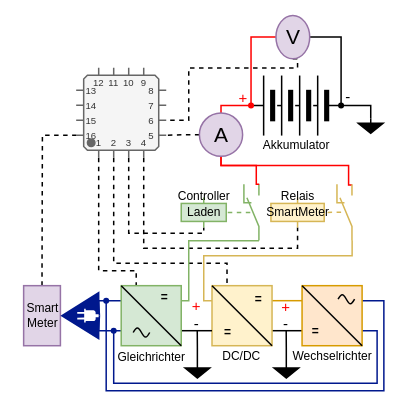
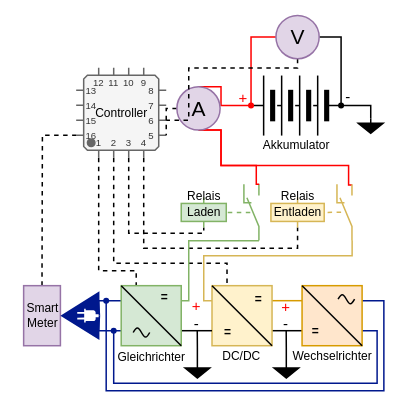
node "V": size 34x43 -> 43x43
node "Controller": added
node "A": moved (221, 134) -> (198, 108)
node "ControllerLaden": label "ControllerLaden" -> "RelaisLaden"
node "RelaisSmartMeter": label "RelaisSmartMeter" -> "RelaisEntladen"
